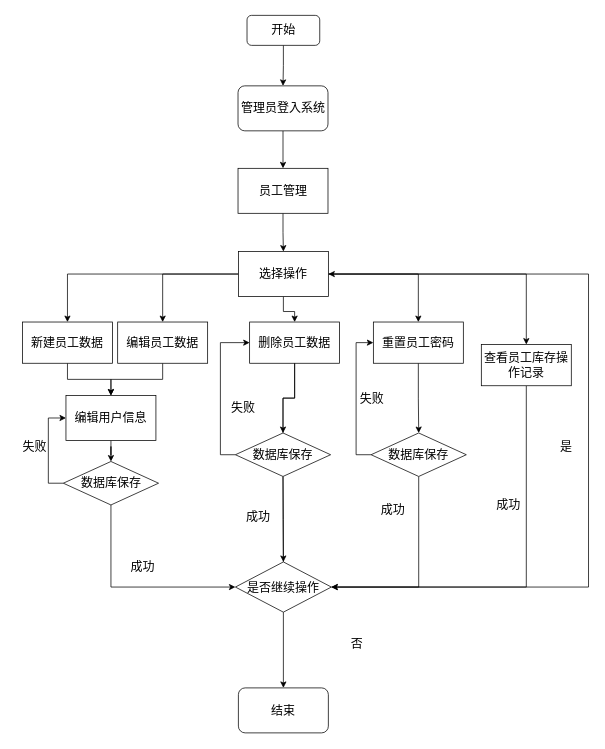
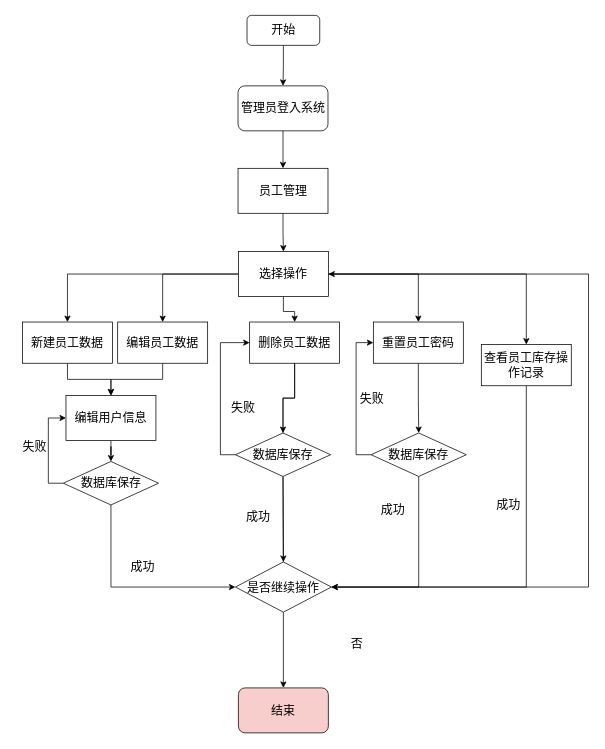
node "是": removed
node "结束": fillcolor #ffffff -> #f8cecc
